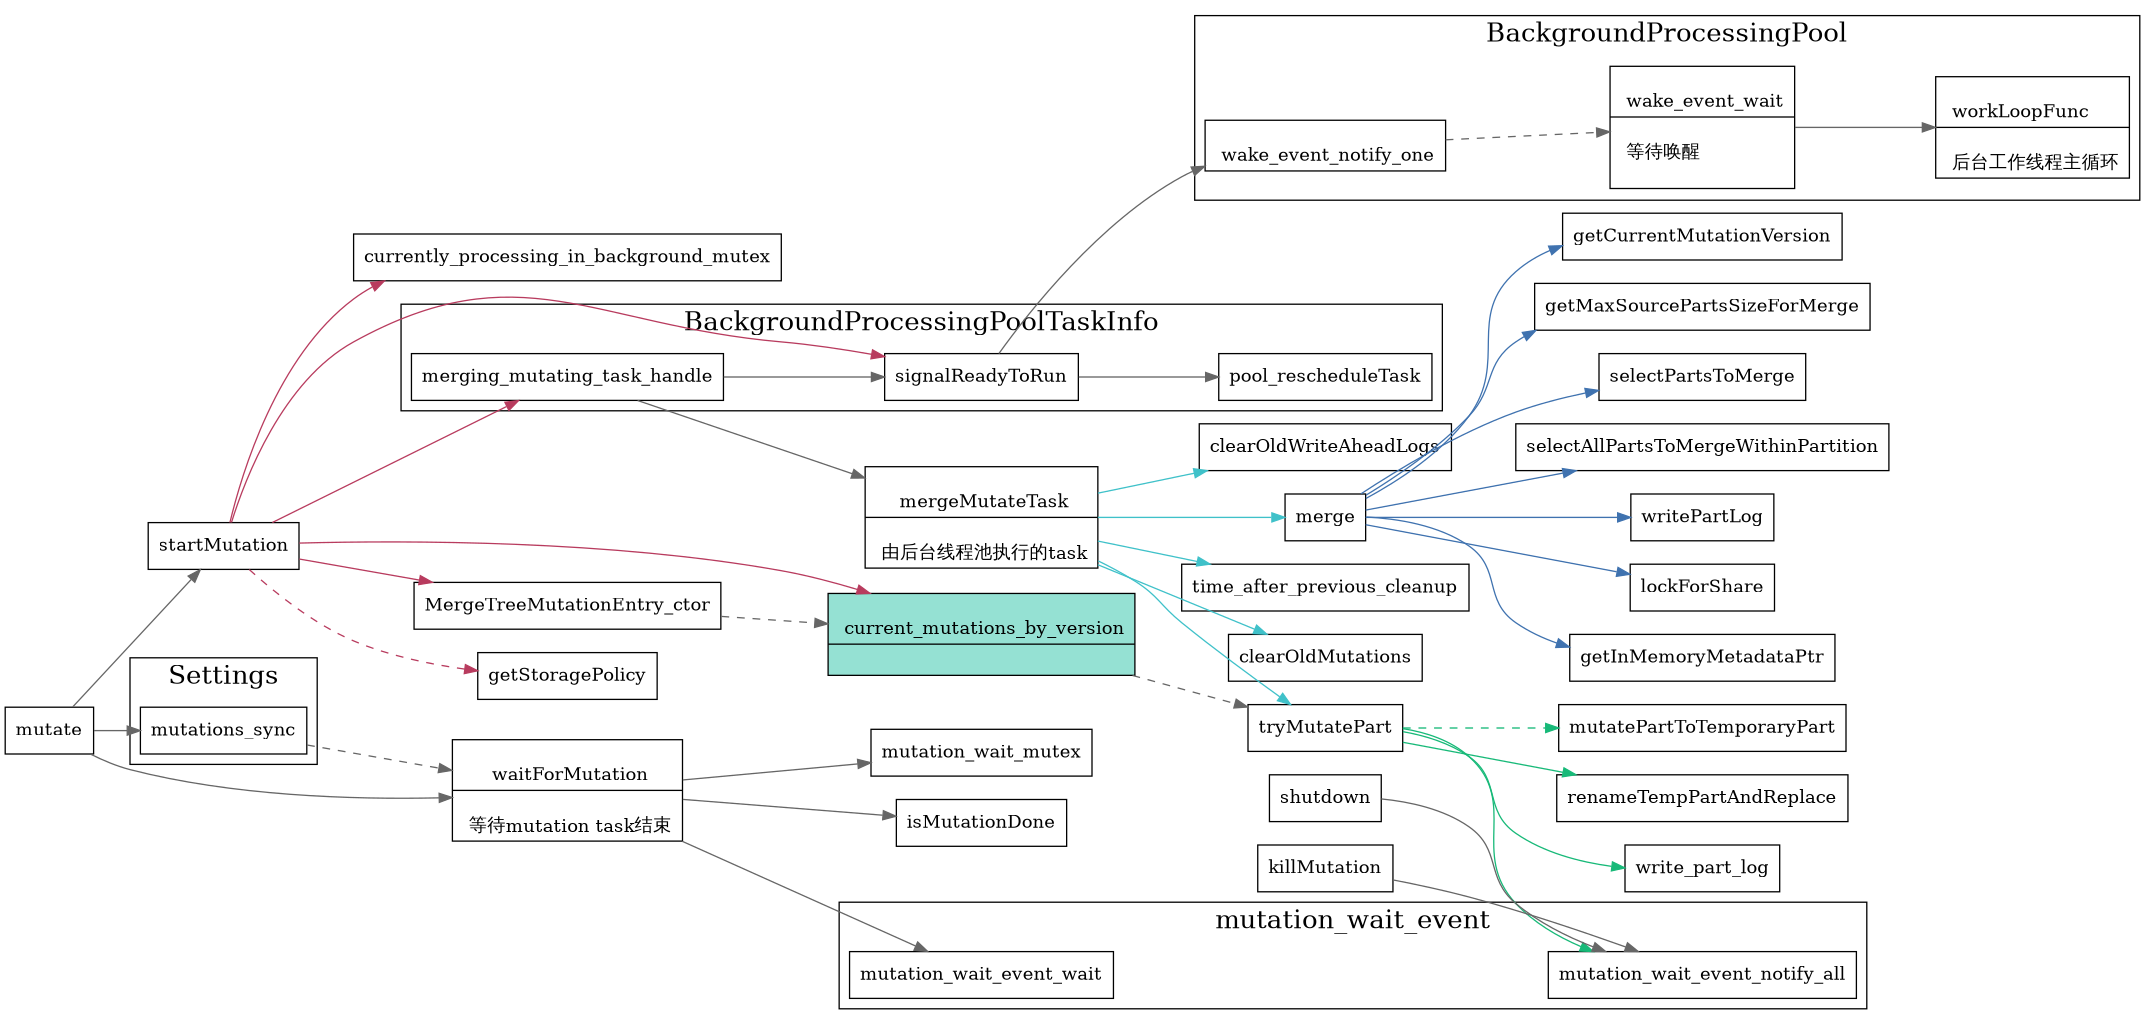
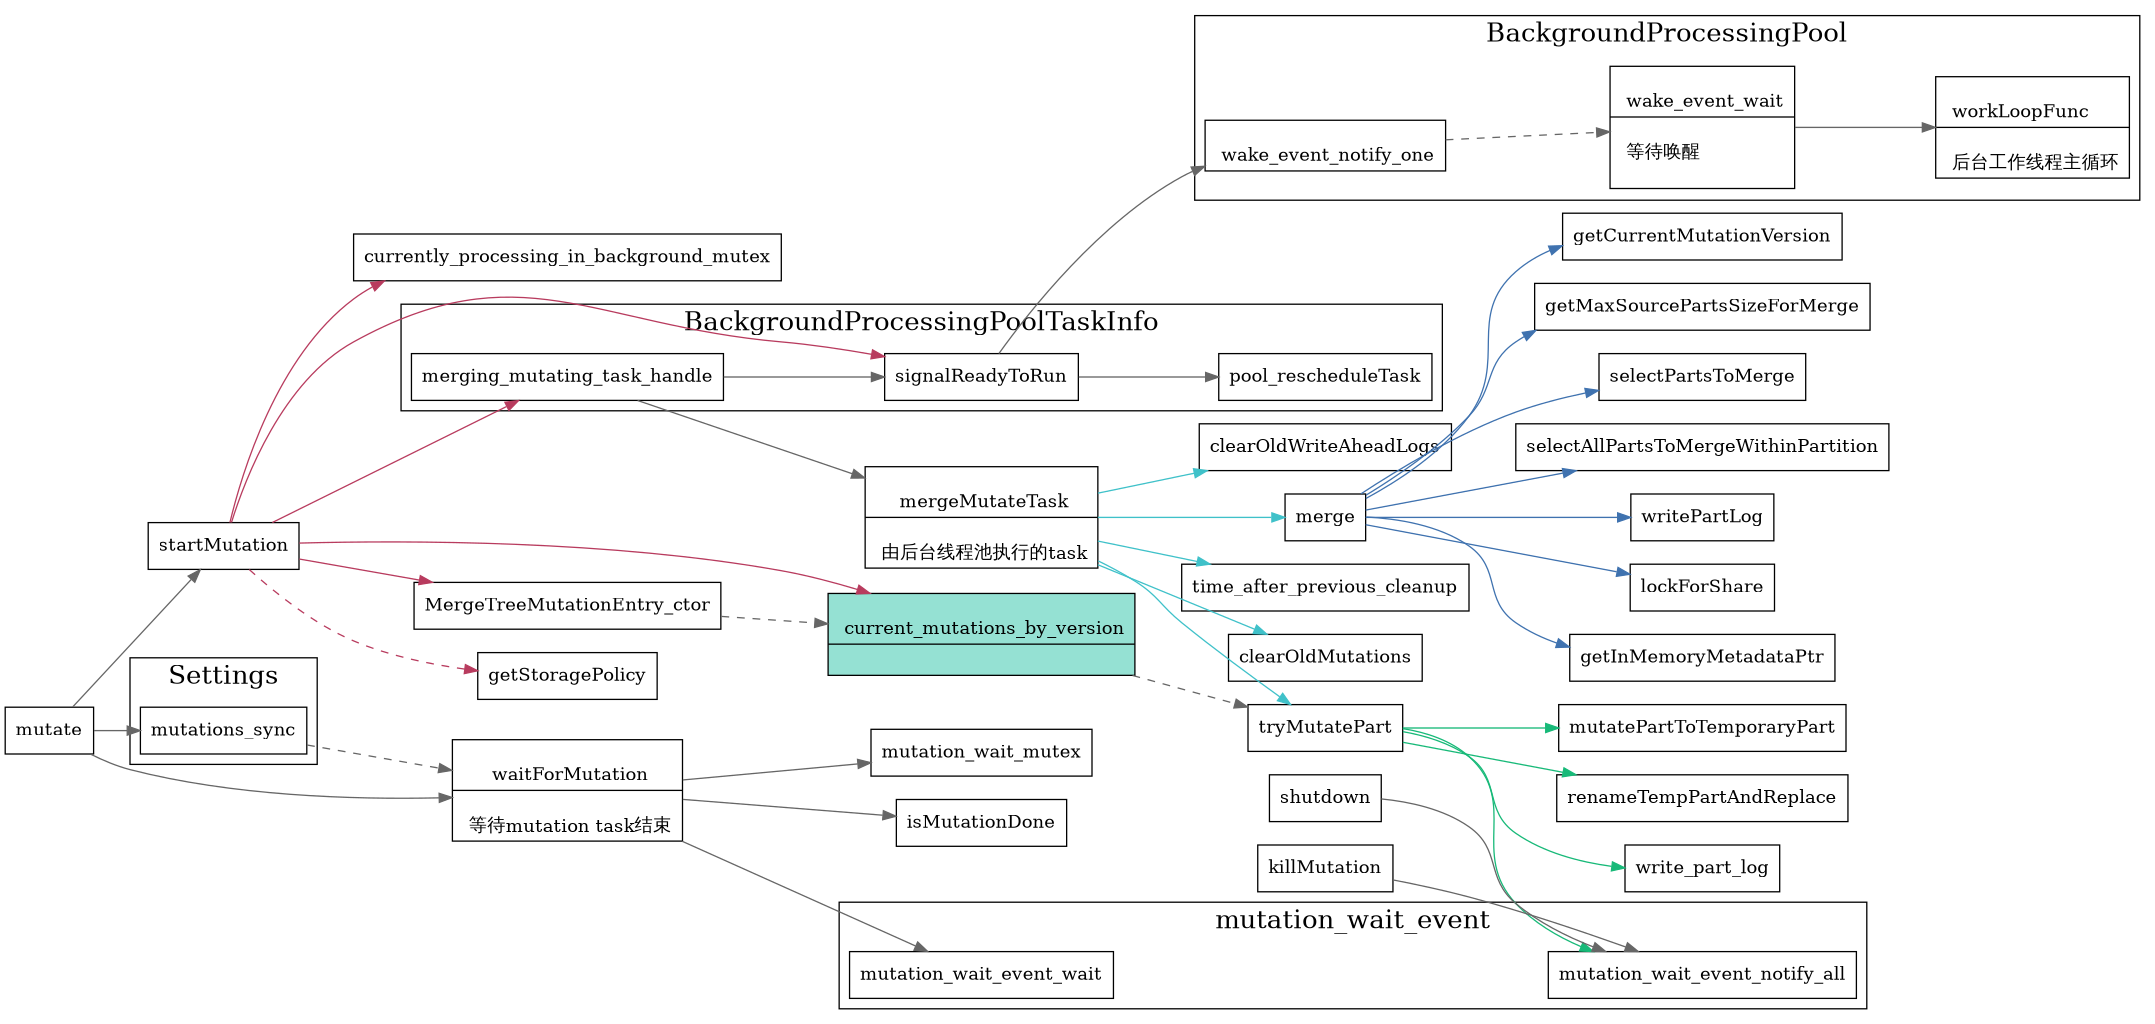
edge "tryMutatePart" -> "mutatePartToTemporaryPart": style dashed -> solid
